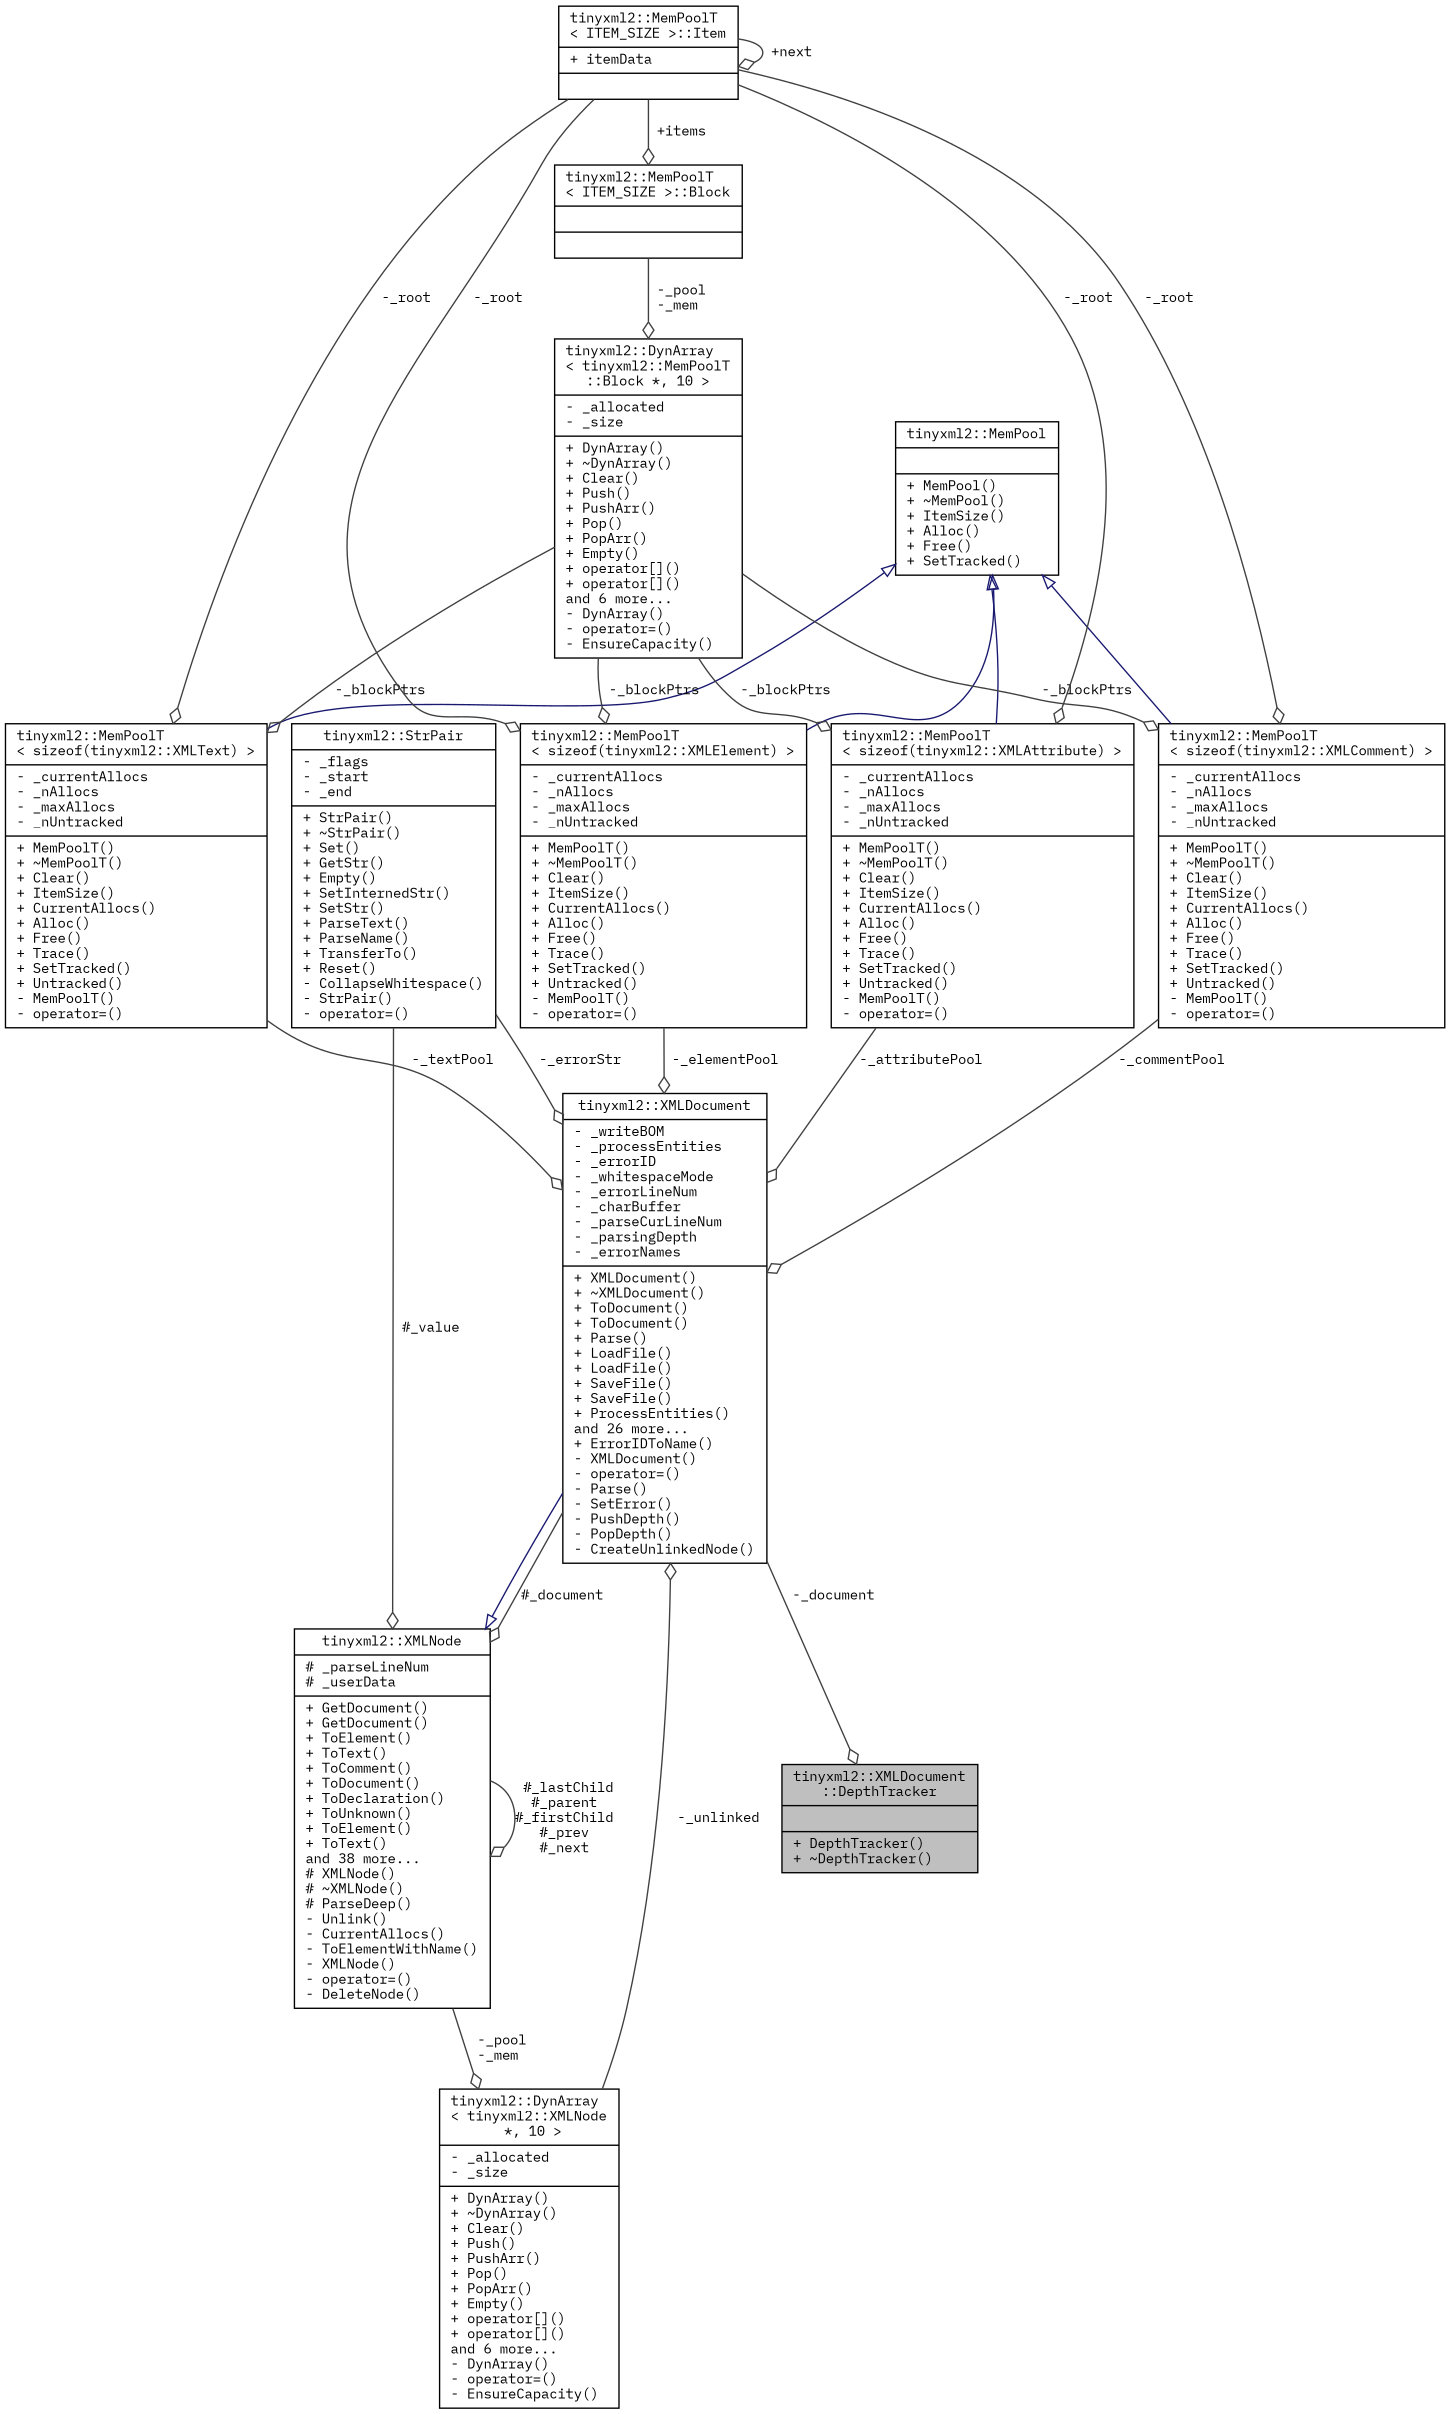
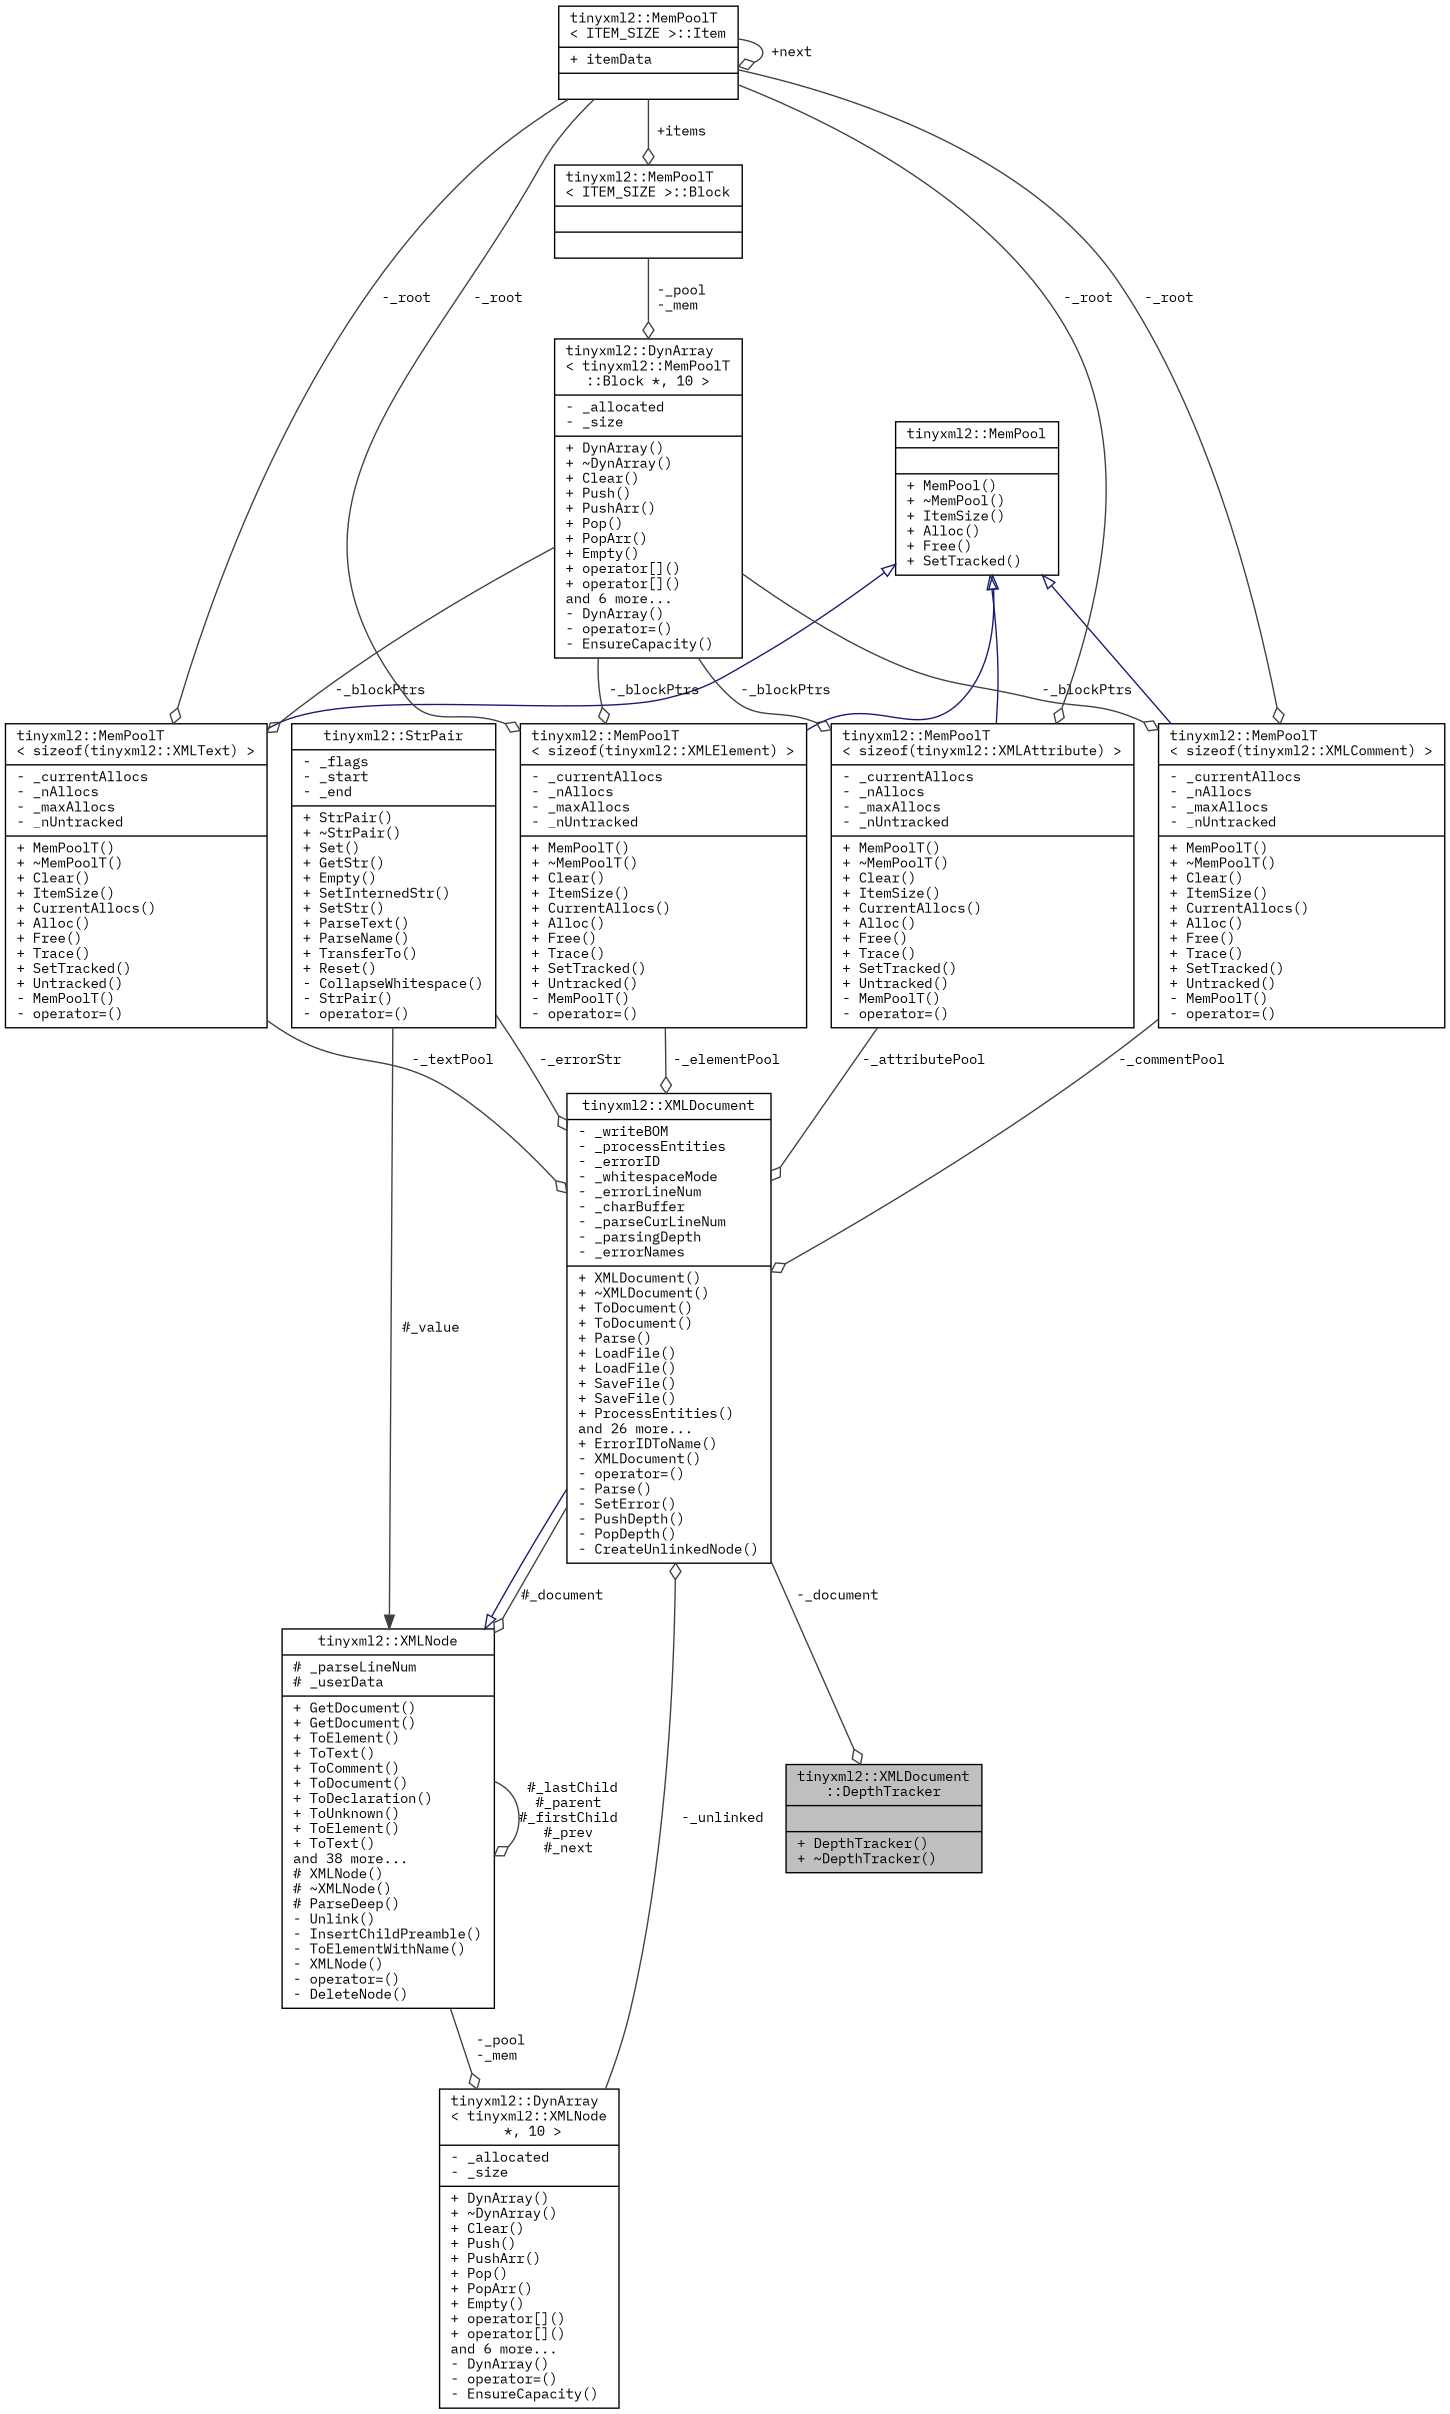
edge "tinyxml2::StrPair" -> "tinyxml2::XMLNode": arrowhead odiamond -> normal
node "tinyxml2::XMLNode": text "- CurrentAllocs()" -> "- InsertChildPreamble()"
